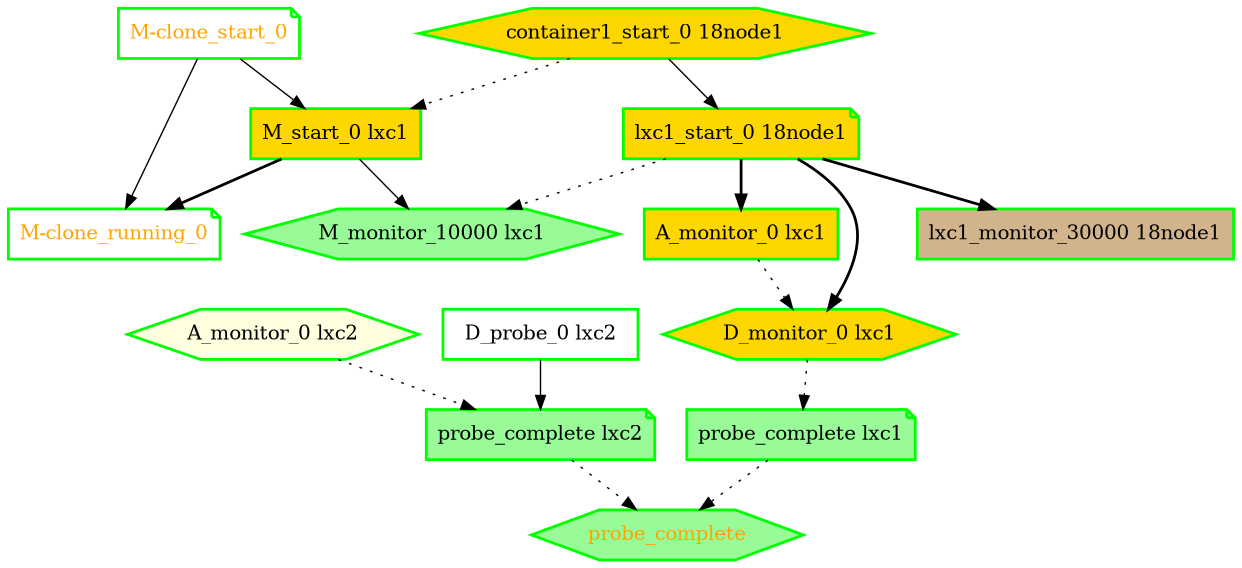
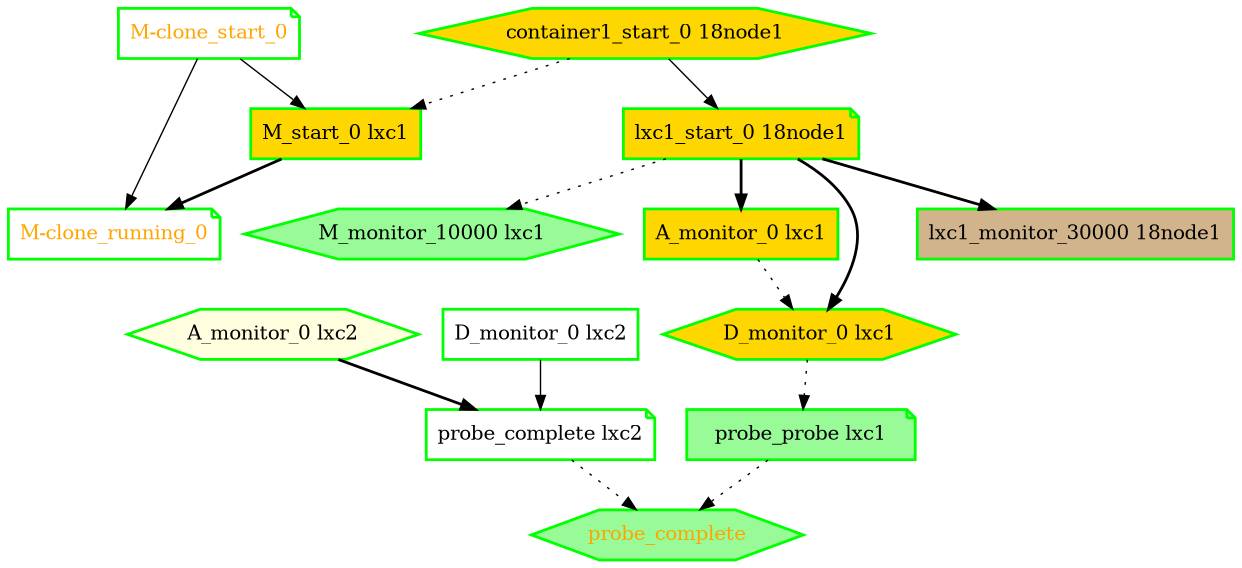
edge "M_start_0 lxc1" -> "M_monitor_10000 lxc1": removed
node "D_probe_0 lxc2": label "D_probe_0 lxc2" -> "D_monitor_0 lxc2"
edge "A_monitor_0 lxc2" -> "probe_complete lxc2": style dotted -> bold
node "probe_complete lxc2": fillcolor palegreen -> white
node "probe_complete lxc1": label "probe_complete lxc1" -> "probe_probe lxc1"
